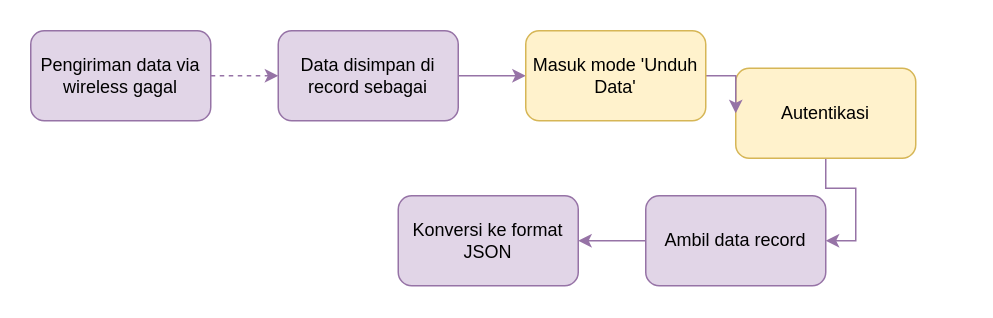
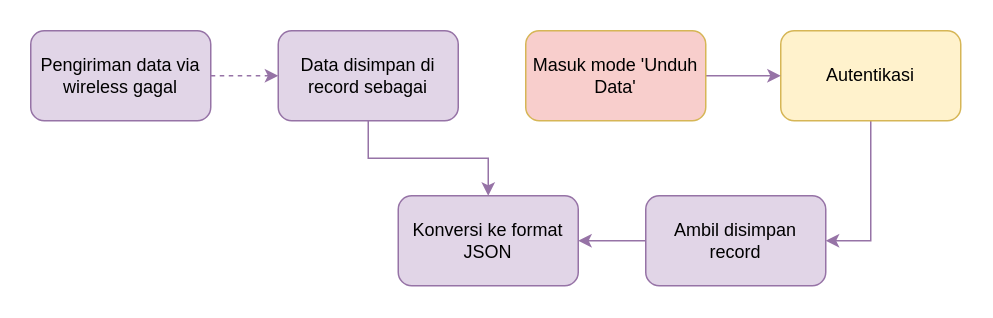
edge "Data disimpan di record sebagai" -> "Masuk mode 'Unduh Data'": now "Data disimpan di record sebagai" -> "Konversi ke format JSON"
node "Masuk mode 'Unduh Data'": fillcolor #fff2cc -> #f8cecc
node "Autentikasi": moved (826, 113) -> (871, 76)
node "Ambil data record": label "Ambil data record" -> "Ambil disimpan record"
